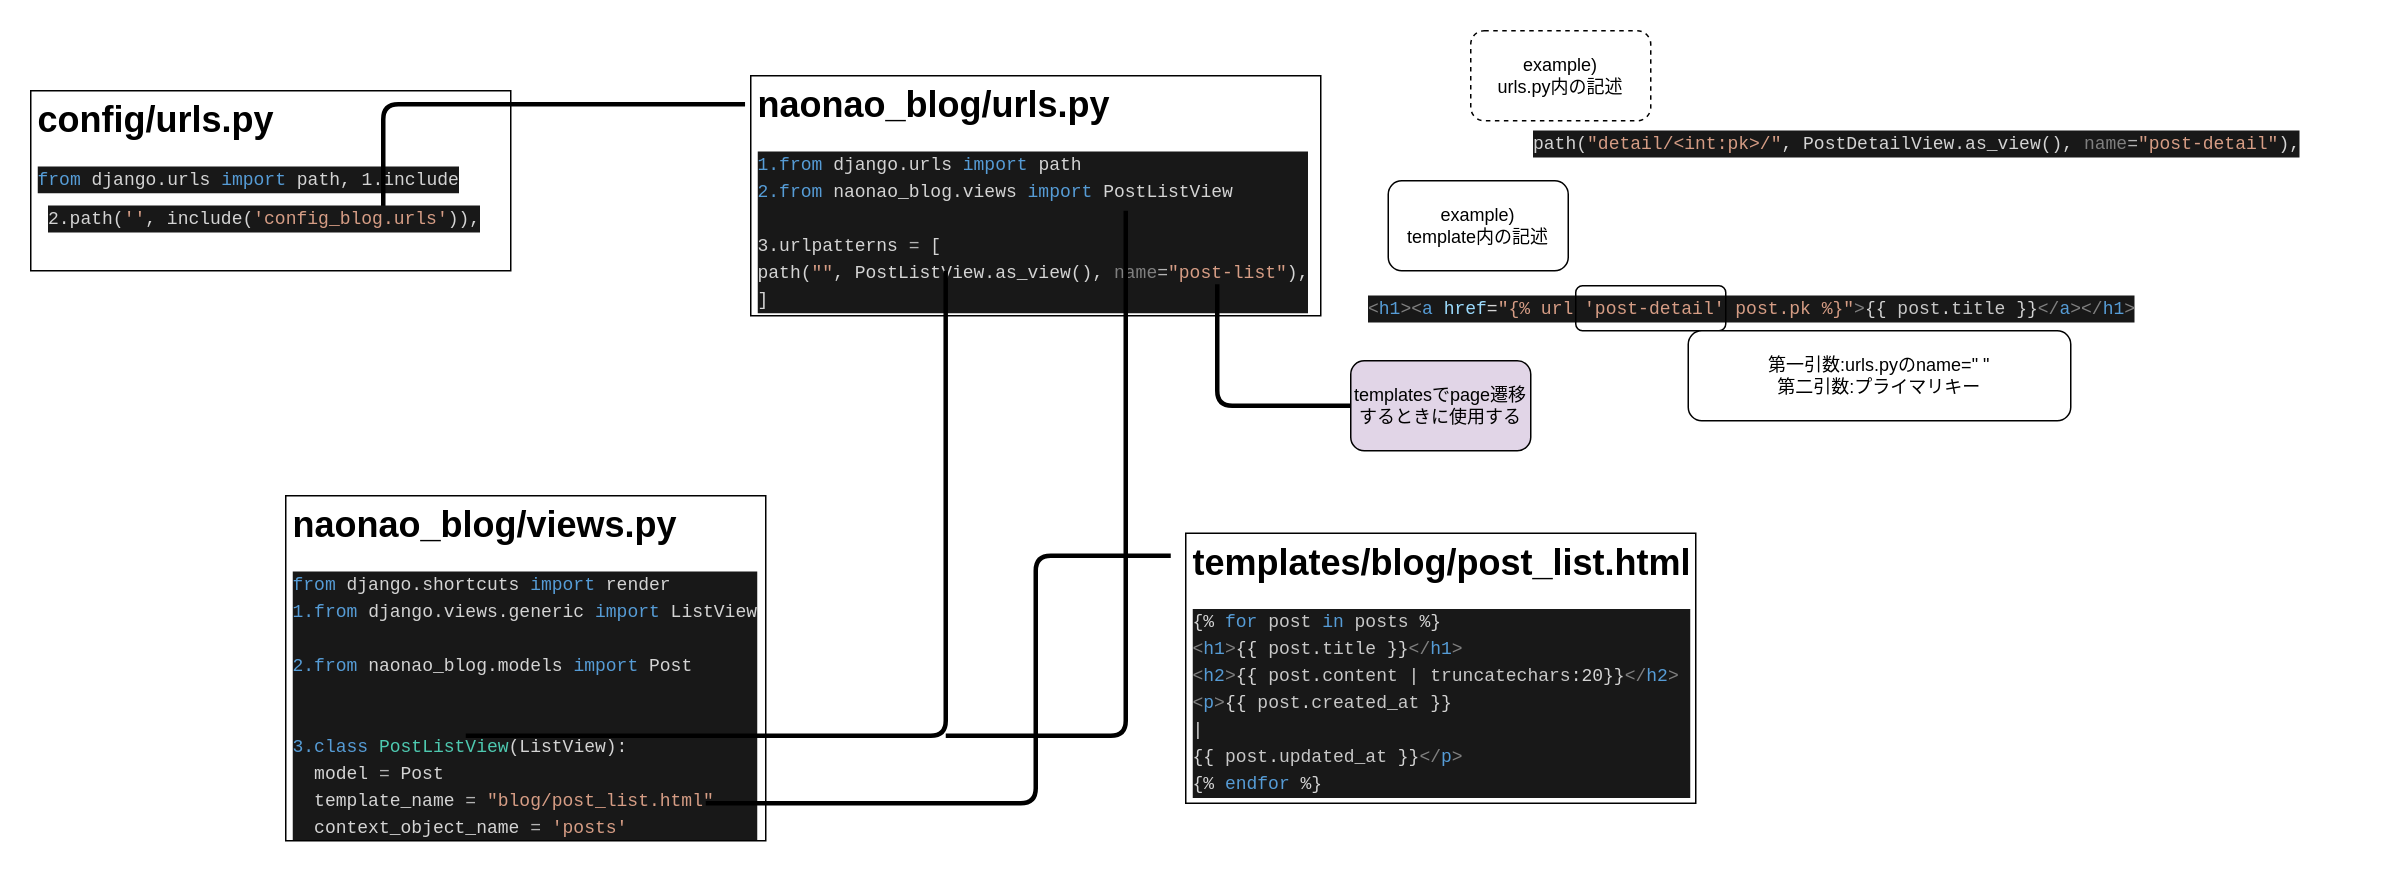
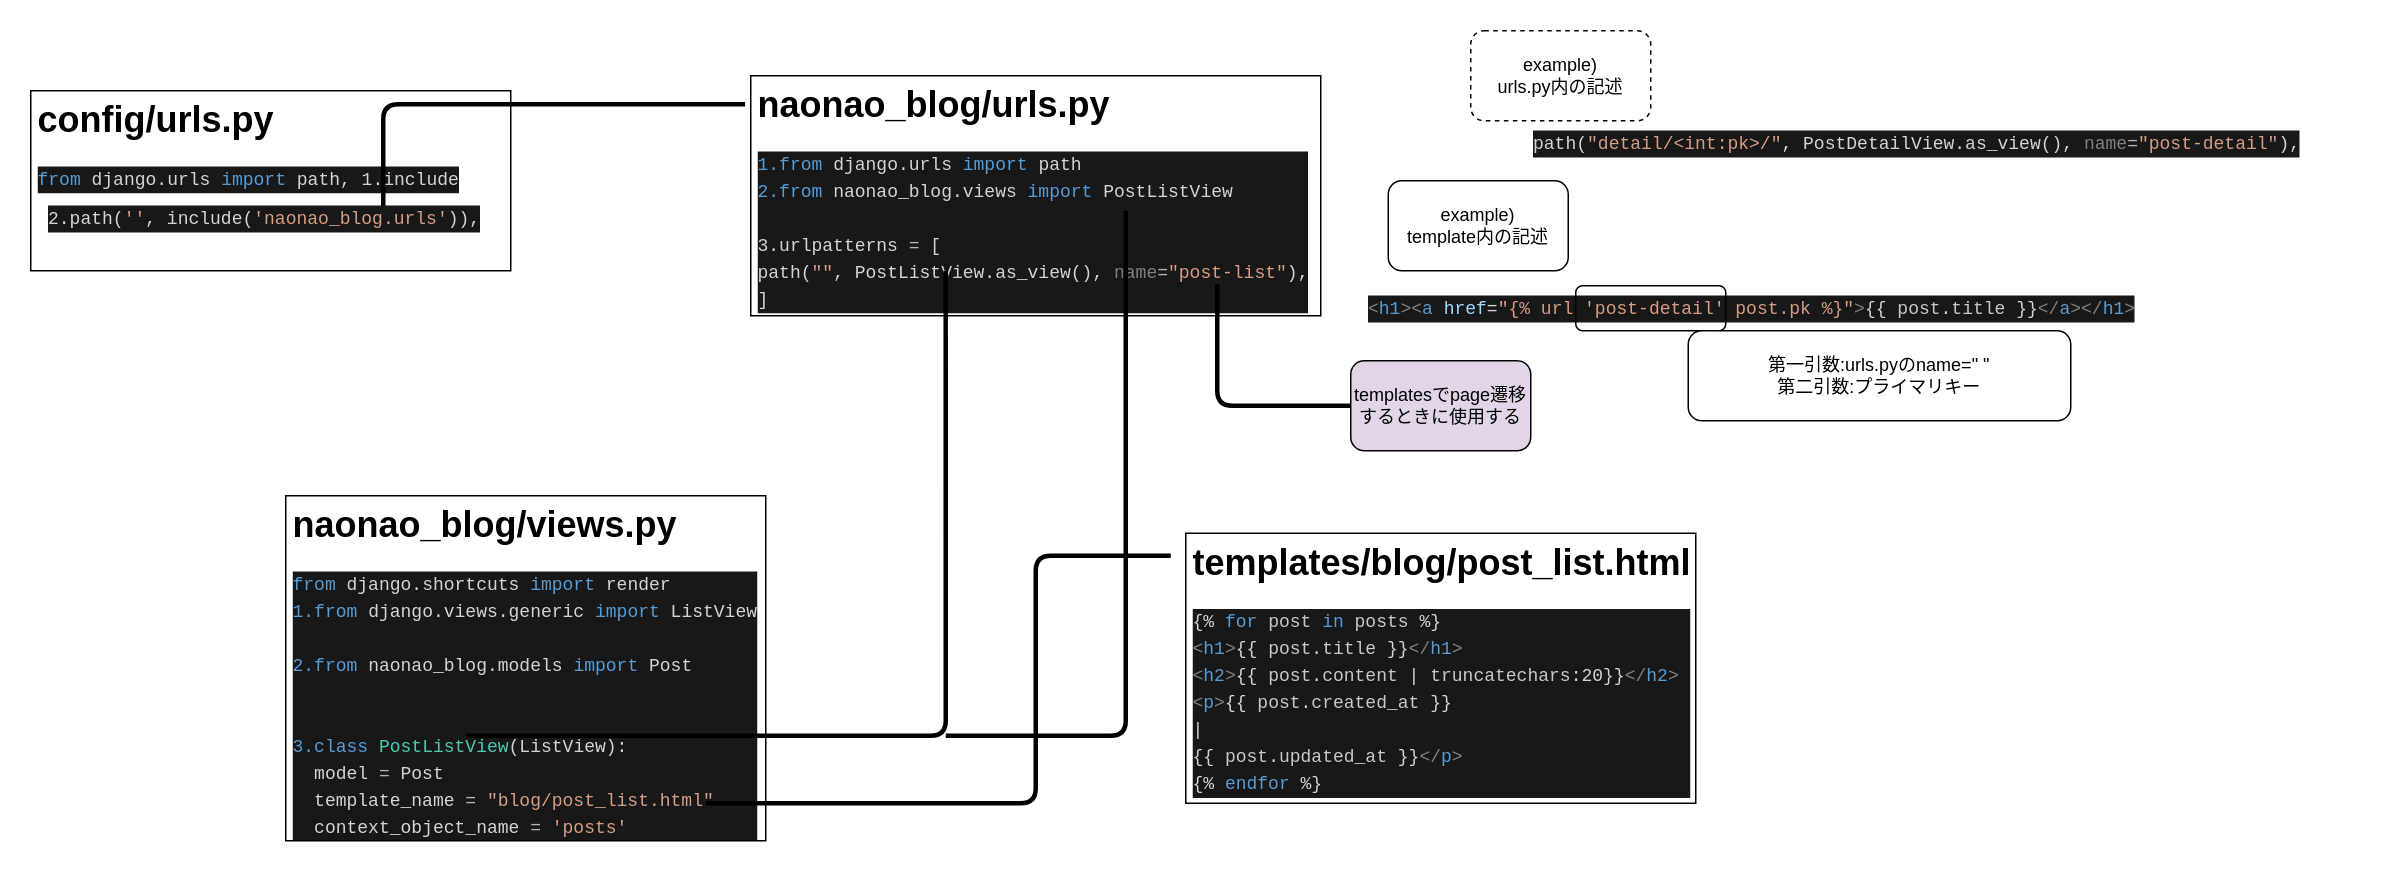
node "2.path('', include('config_blog.urls')),": label "2.path('', include('config_blog.urls'))," -> "2.path('', include('naonao_blog.urls')),"
